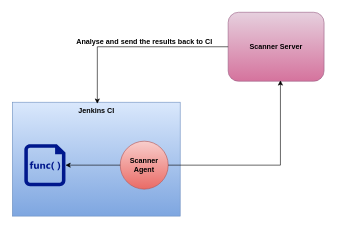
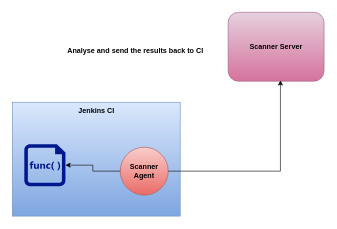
node "Analyse and send the results back to CI": moved (144, 42) -> (135, 51)
edge "Scanner Server" -> "Jenkins CI": removed
node "Scanner Agent": moved (144, 165) -> (144, 171)
